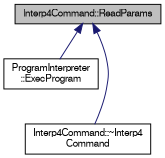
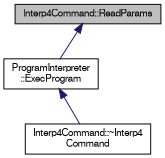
edge "Interp4Command::~Interp4 Command" -> "Interp4Command::ReadParams": now "Interp4Command::~Interp4 Command" -> "ProgramInterpreter ::ExecProgram"
